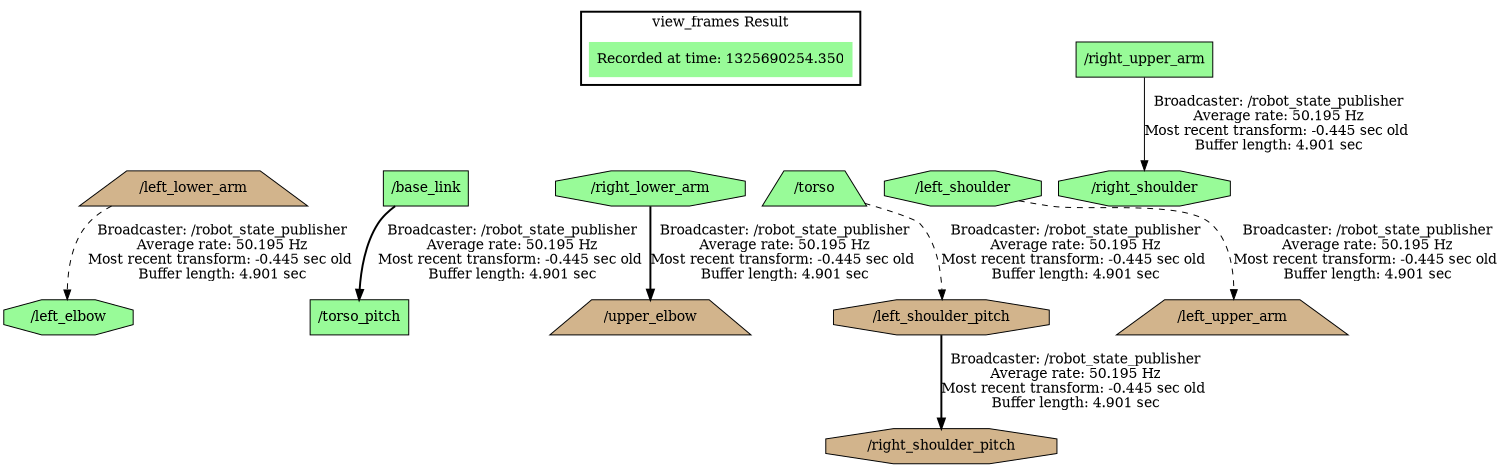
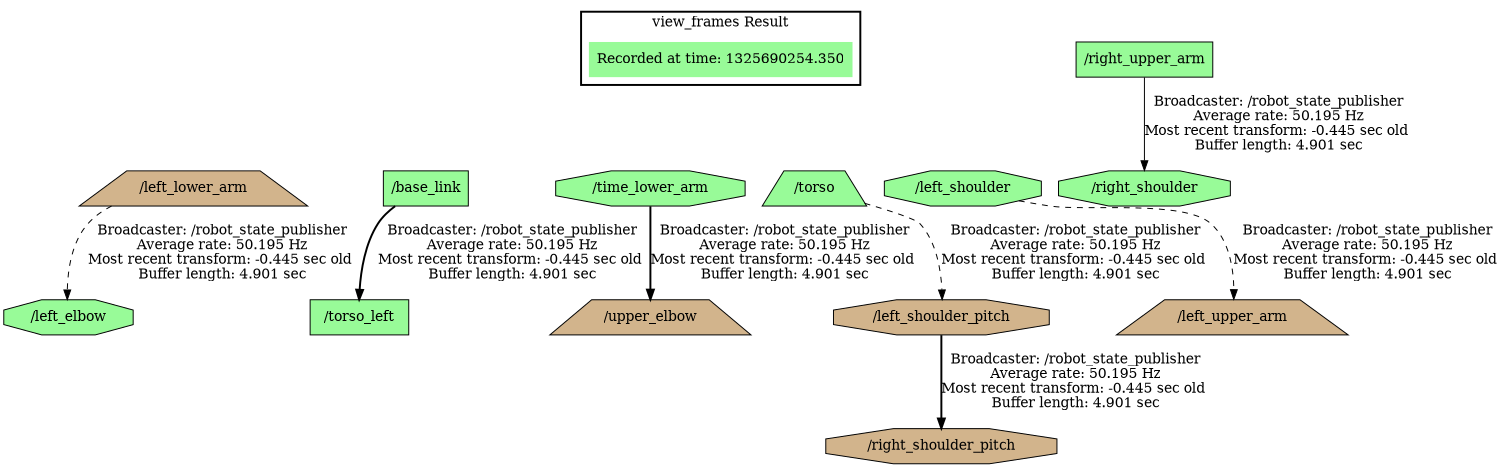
node "/right_lower_arm": label "/right_lower_arm" -> "/time_lower_arm"
node "/torso_pitch": label "/torso_pitch" -> "/torso_left"
